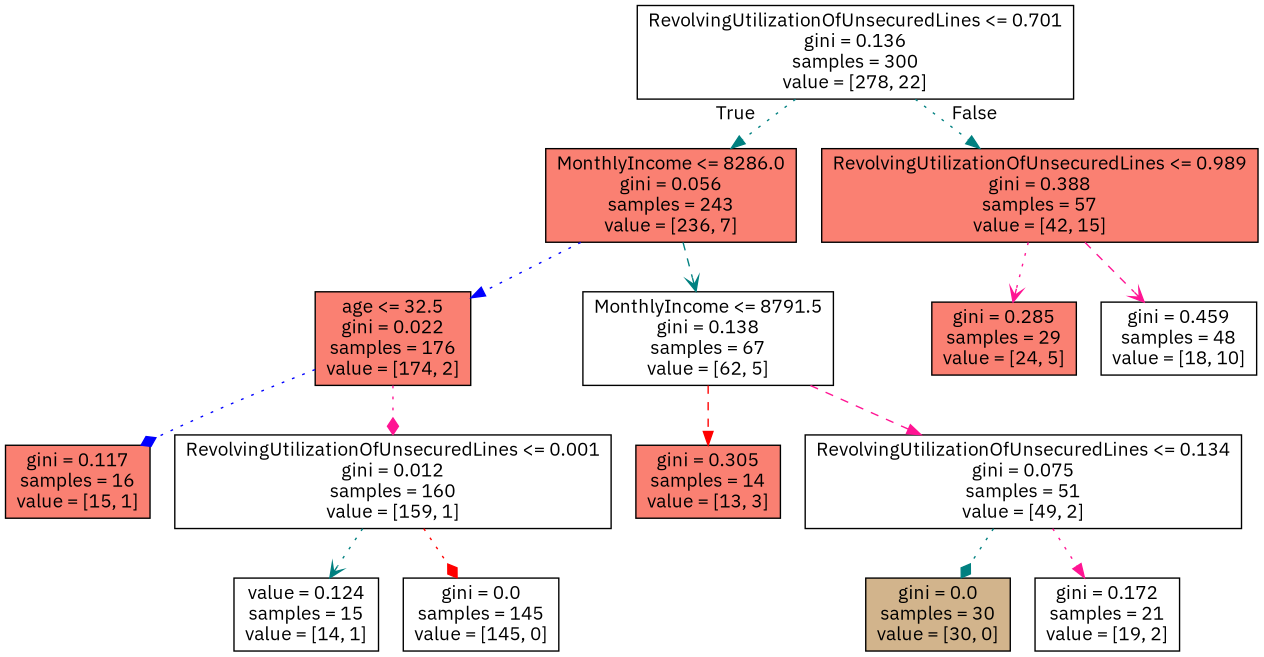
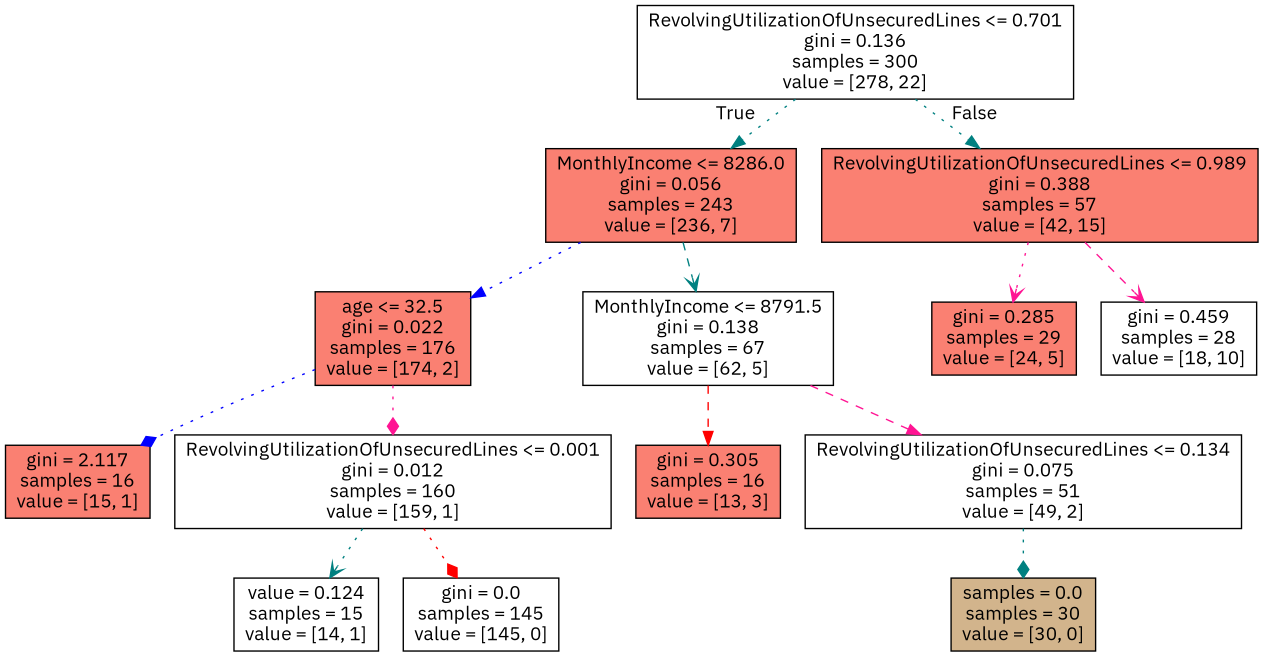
node "gini = 0.459 samples = 48 value = [18, 10]": label "gini = 0.459 samples = 48 value = [18, 10]" -> "gini = 0.459 samples = 28 value = [18, 10]"
node "gini = 0.117 samples = 16 value = [15, 1]": label "gini = 0.117 samples = 16 value = [15, 1]" -> "gini = 2.117 samples = 16 value = [15, 1]"
node "gini = 0.305 samples = 14 value = [13, 3]": label "gini = 0.305 samples = 14 value = [13, 3]" -> "gini = 0.305 samples = 16 value = [13, 3]"
node "gini = 0.0 samples = 30 value = [30, 0]": label "gini = 0.0 samples = 30 value = [30, 0]" -> "samples = 0.0 samples = 30 value = [30, 0]"
node "gini = 0.172 samples = 21 value = [19, 2]": removed
